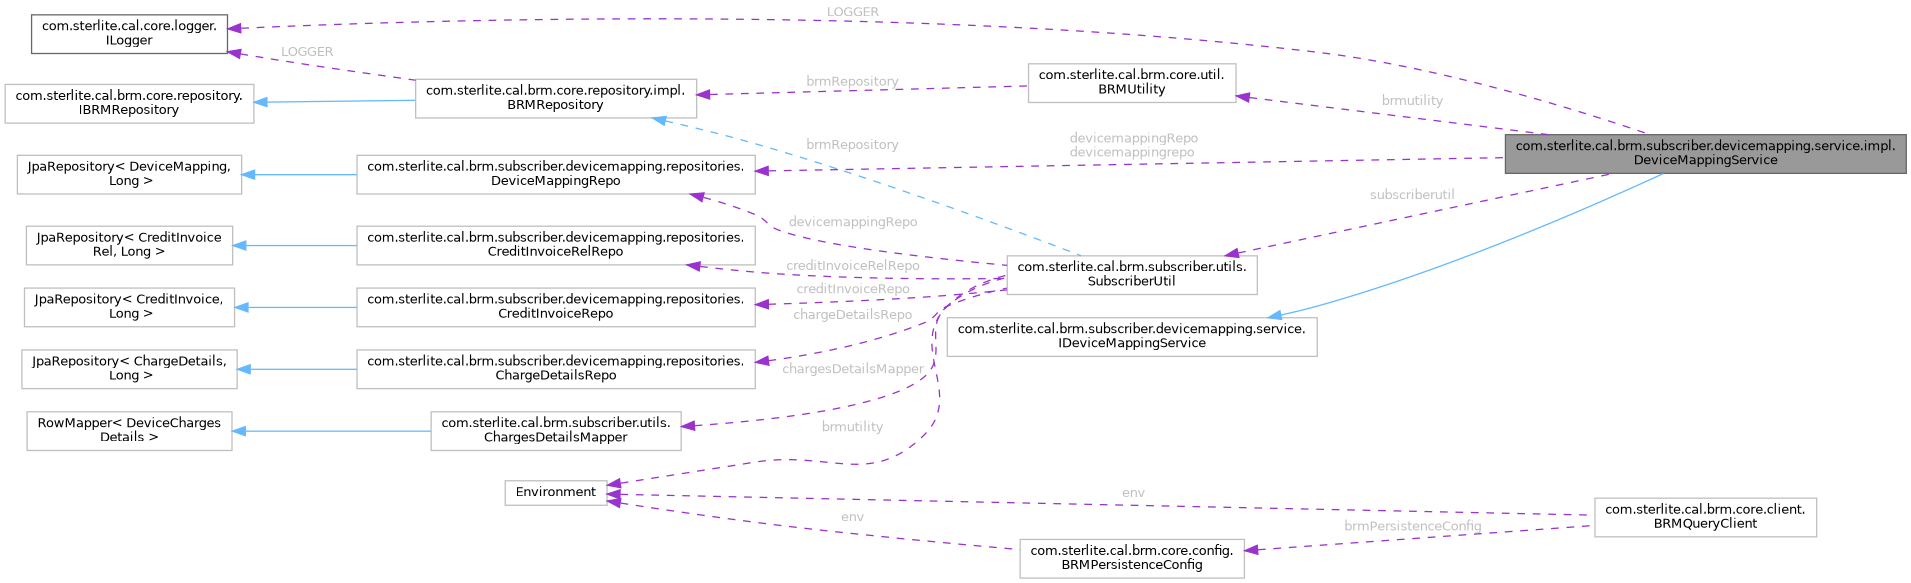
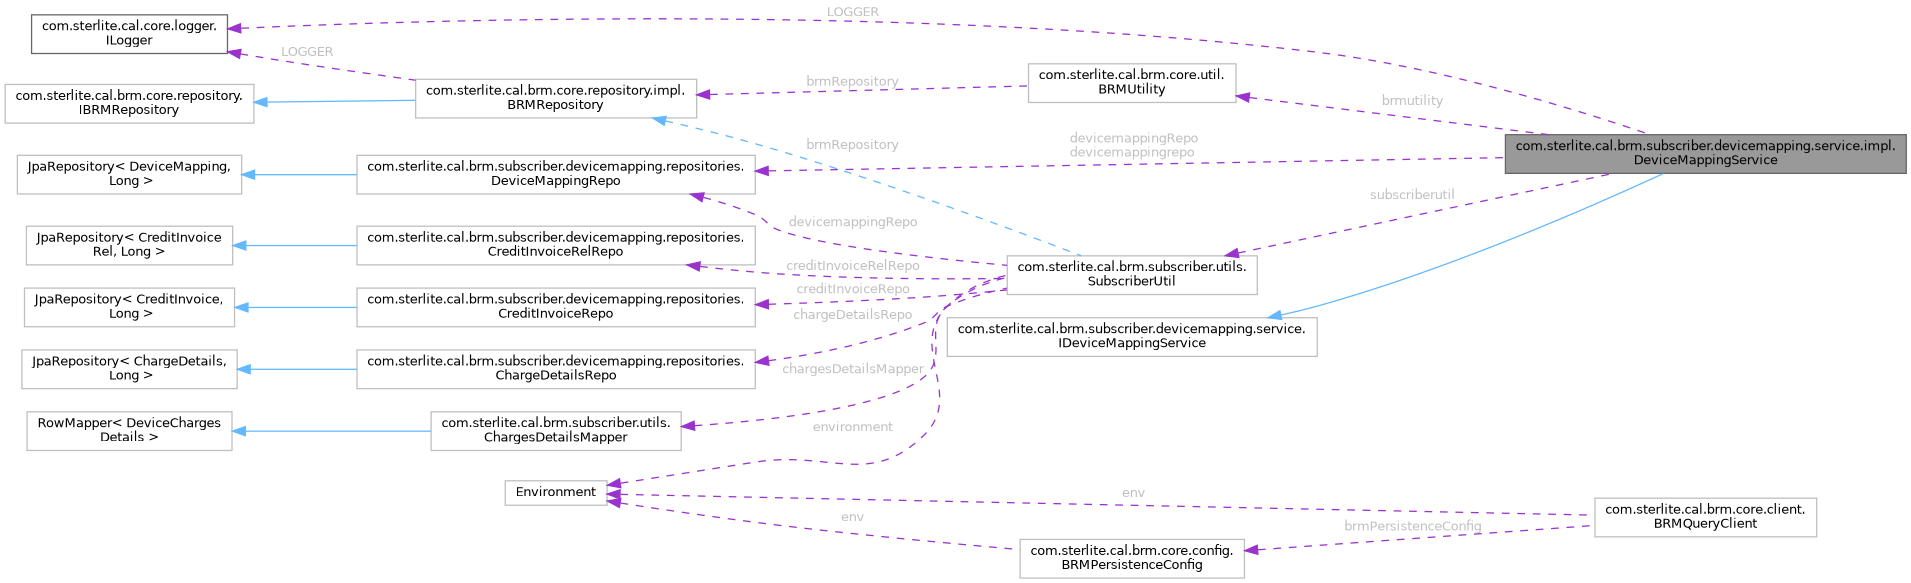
edge "com.sterlite.cal.brm.subscriber.utils. SubscriberUtil" -> "Environment": label " brmutility" -> " environment"
